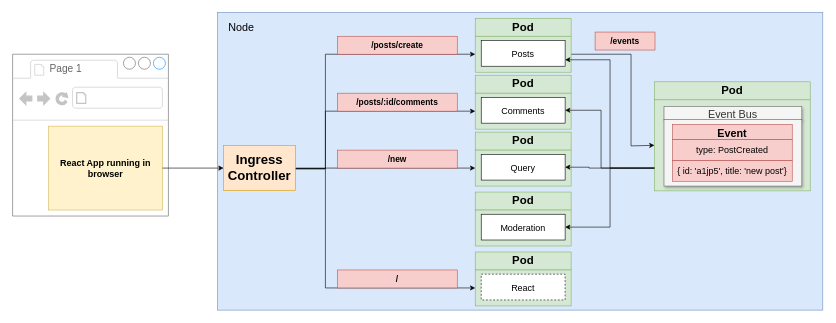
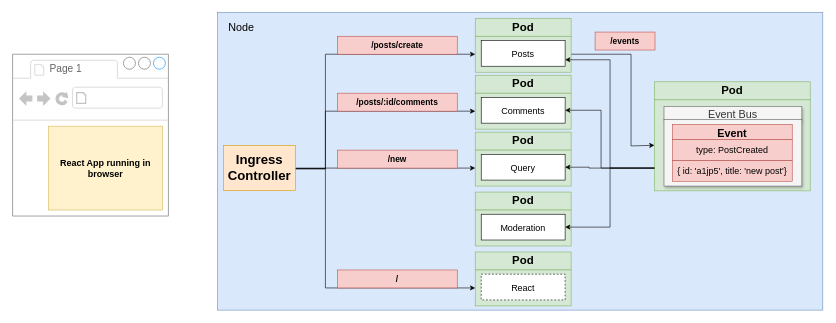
edge "React App running in browser" -> "Ingress Controller": removed
